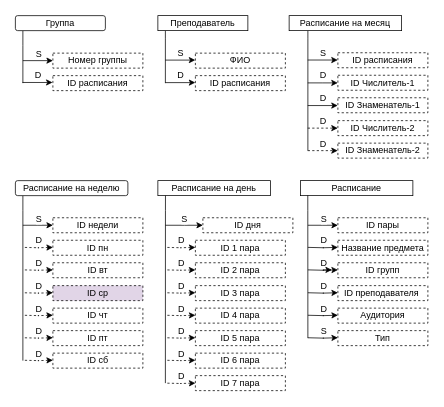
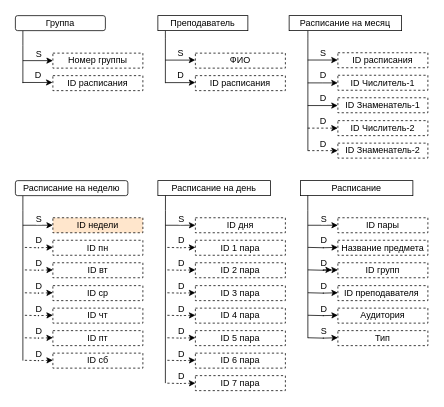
node "ID недели": fillcolor #ffffff -> #ffe6cc
node "ID дня": moved (248, 225) -> (240, 225)
node "ID ср": fillcolor #e1d5e7 -> #ffffff
